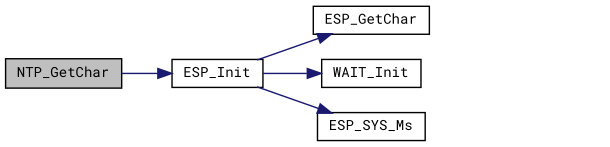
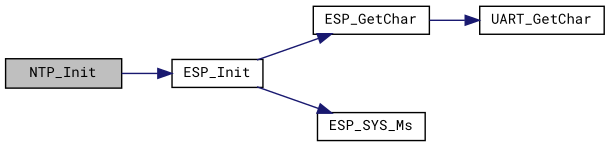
node "UART_GetChar": added
node "NTP_GetChar": label "NTP_GetChar" -> "NTP_Init"
node "WAIT_Init": removed
